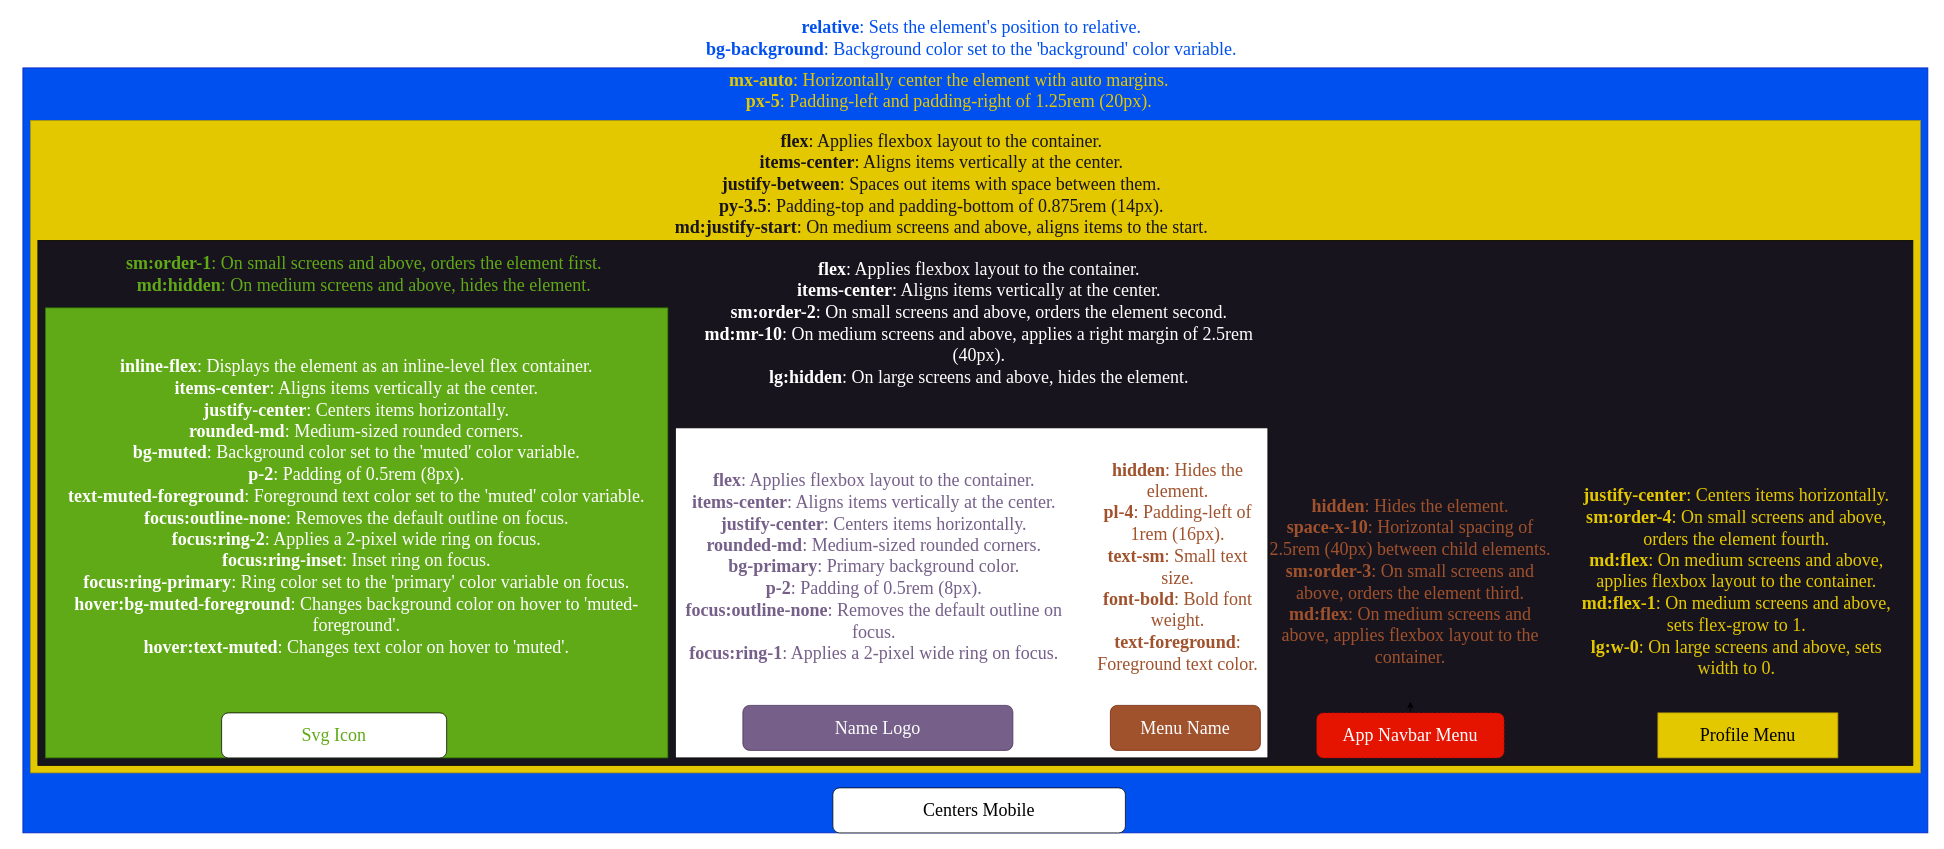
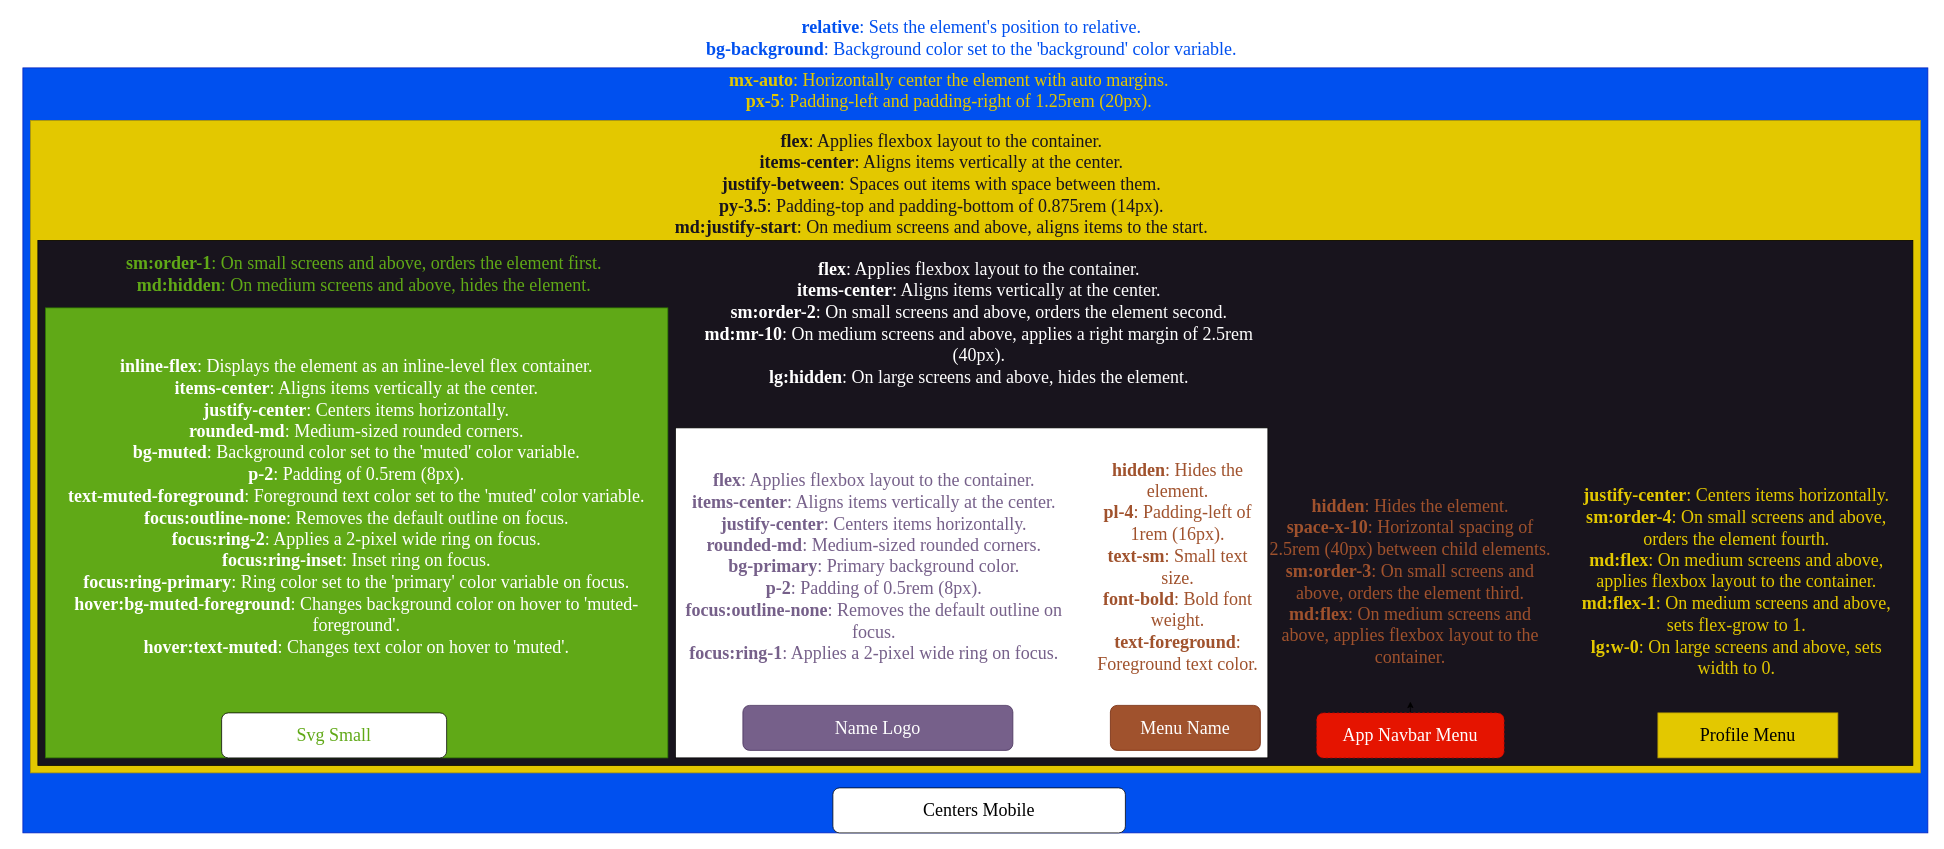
node "Svg Icon": label "Svg Icon" -> "Svg Small"
